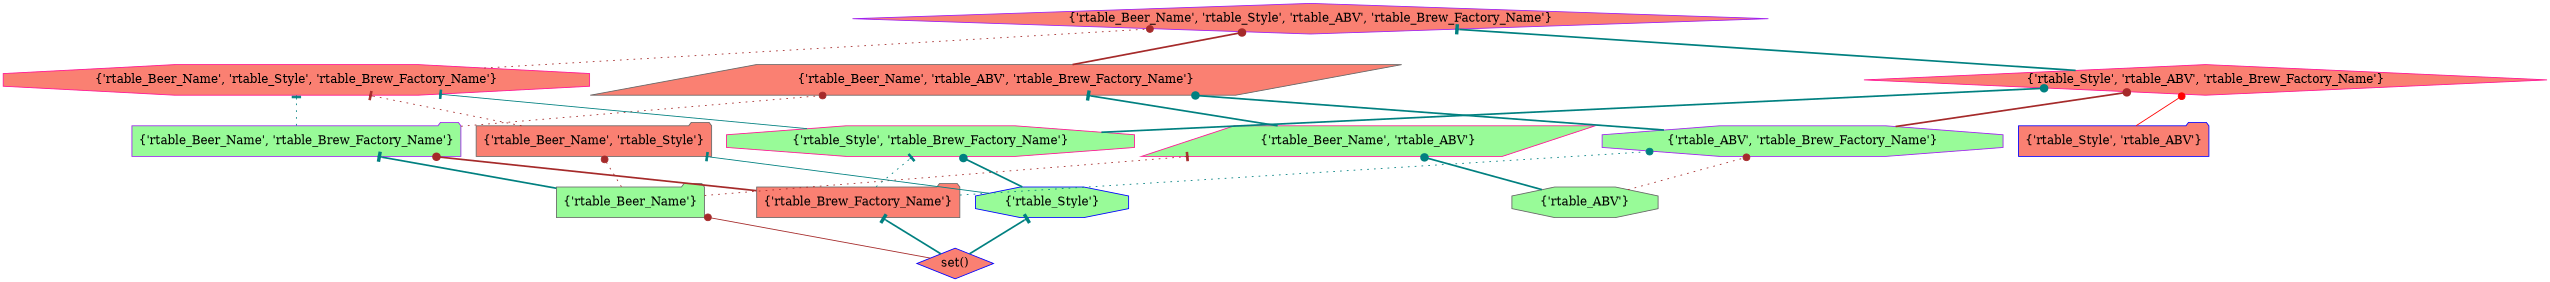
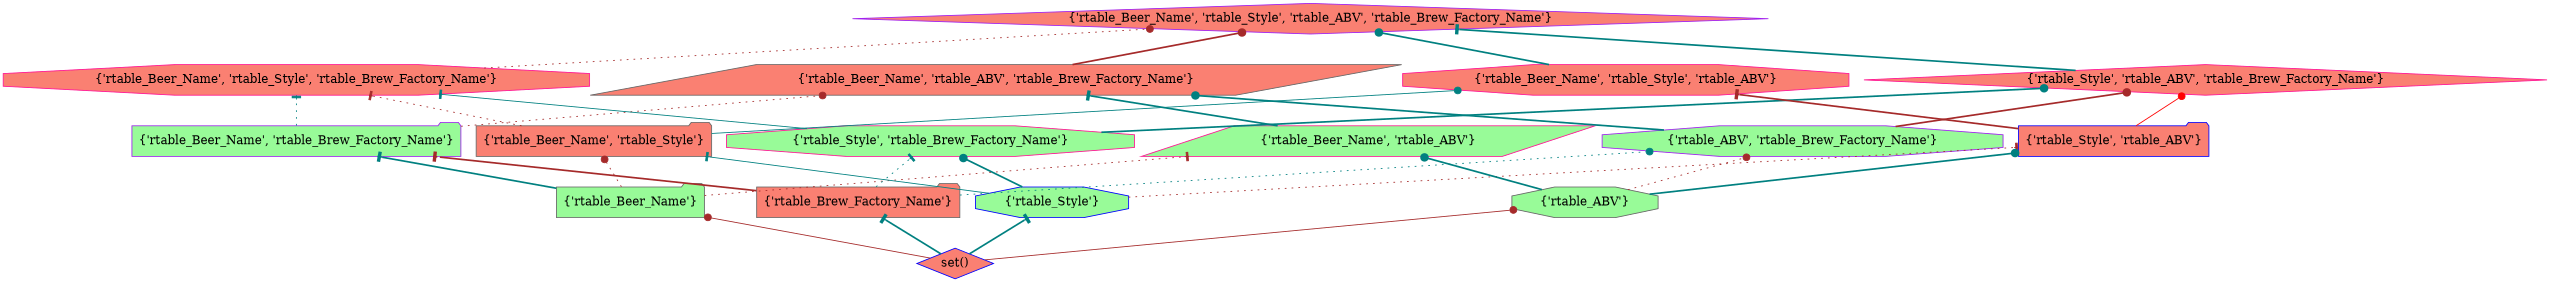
node "{'rtable_Beer_Name', 'rtable_Style', 'rtable_ABV'}": added
edge "{'rtable_Style'}" -> "{'rtable_Style', 'rtable_ABV'}": added
edge "{'rtable_Brew_Factory_Name'}" -> "{'rtable_Beer_Name', 'rtable_Brew_Factory_Name'}": arrowhead dot -> tee
edge "{'rtable_ABV'}" -> "{'rtable_Style', 'rtable_ABV'}": added
edge "set()" -> "{'rtable_ABV'}": added
